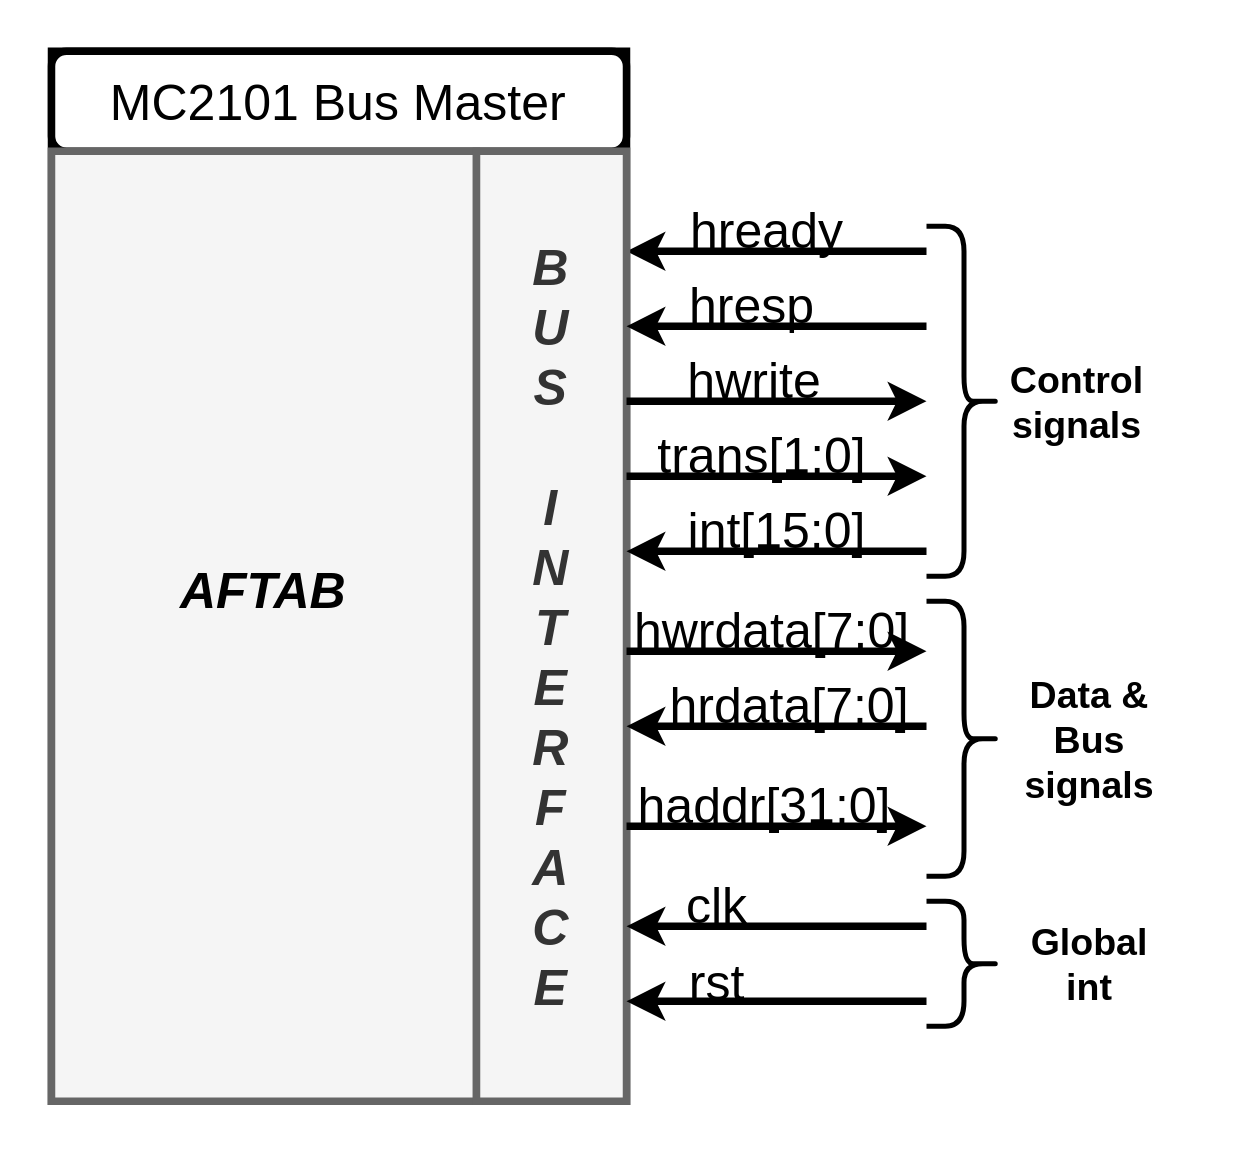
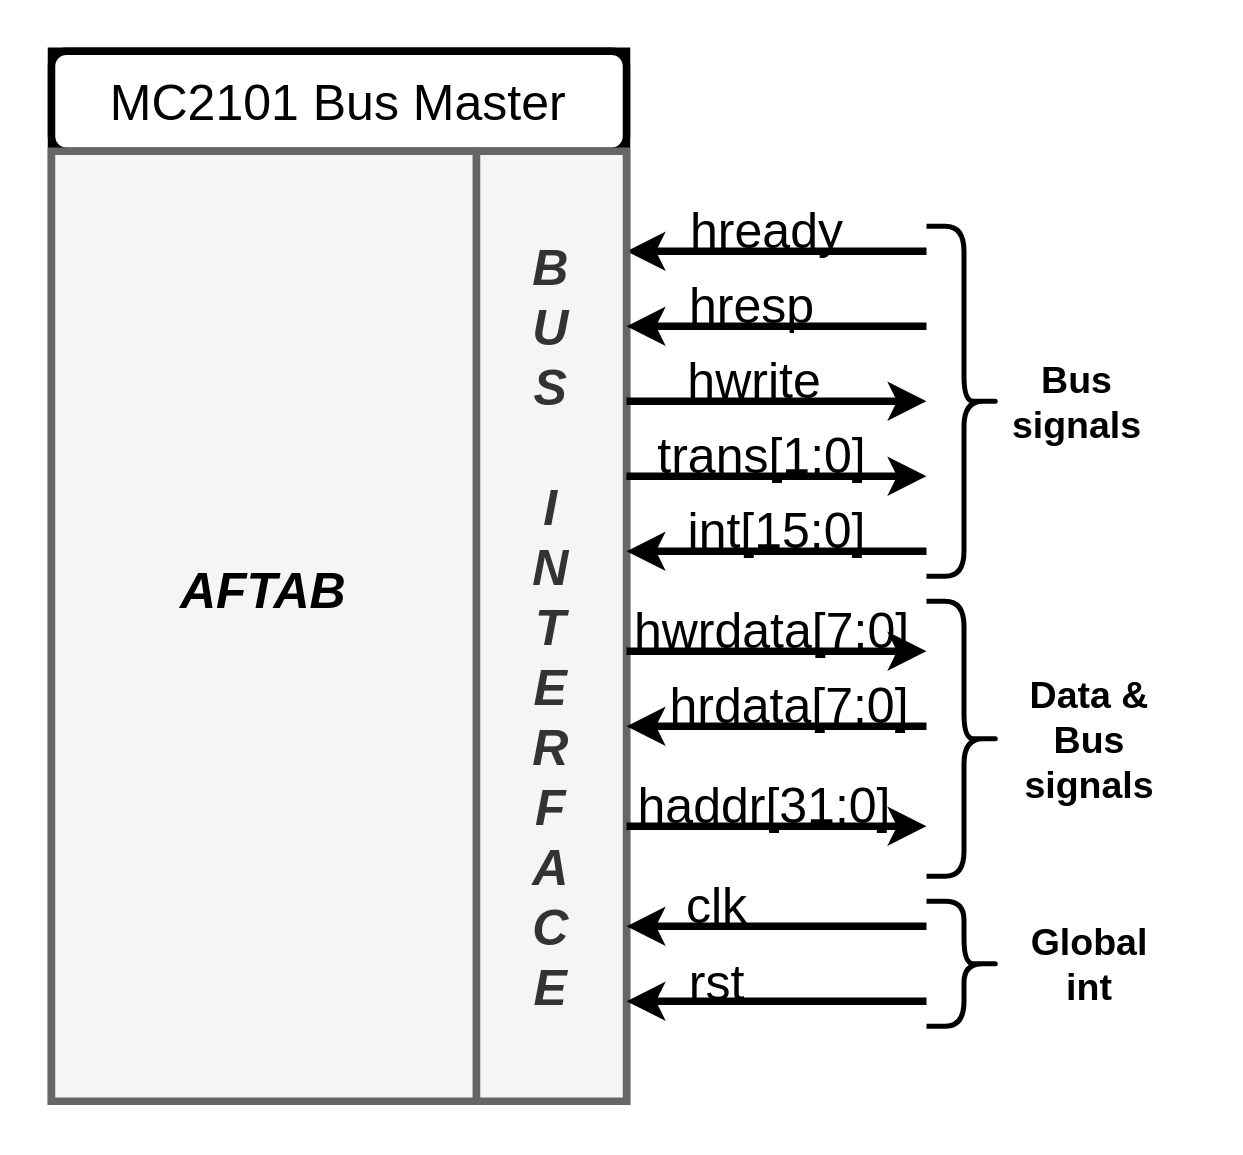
node "Controlsignals": label "Controlsignals" -> "Bussignals"
